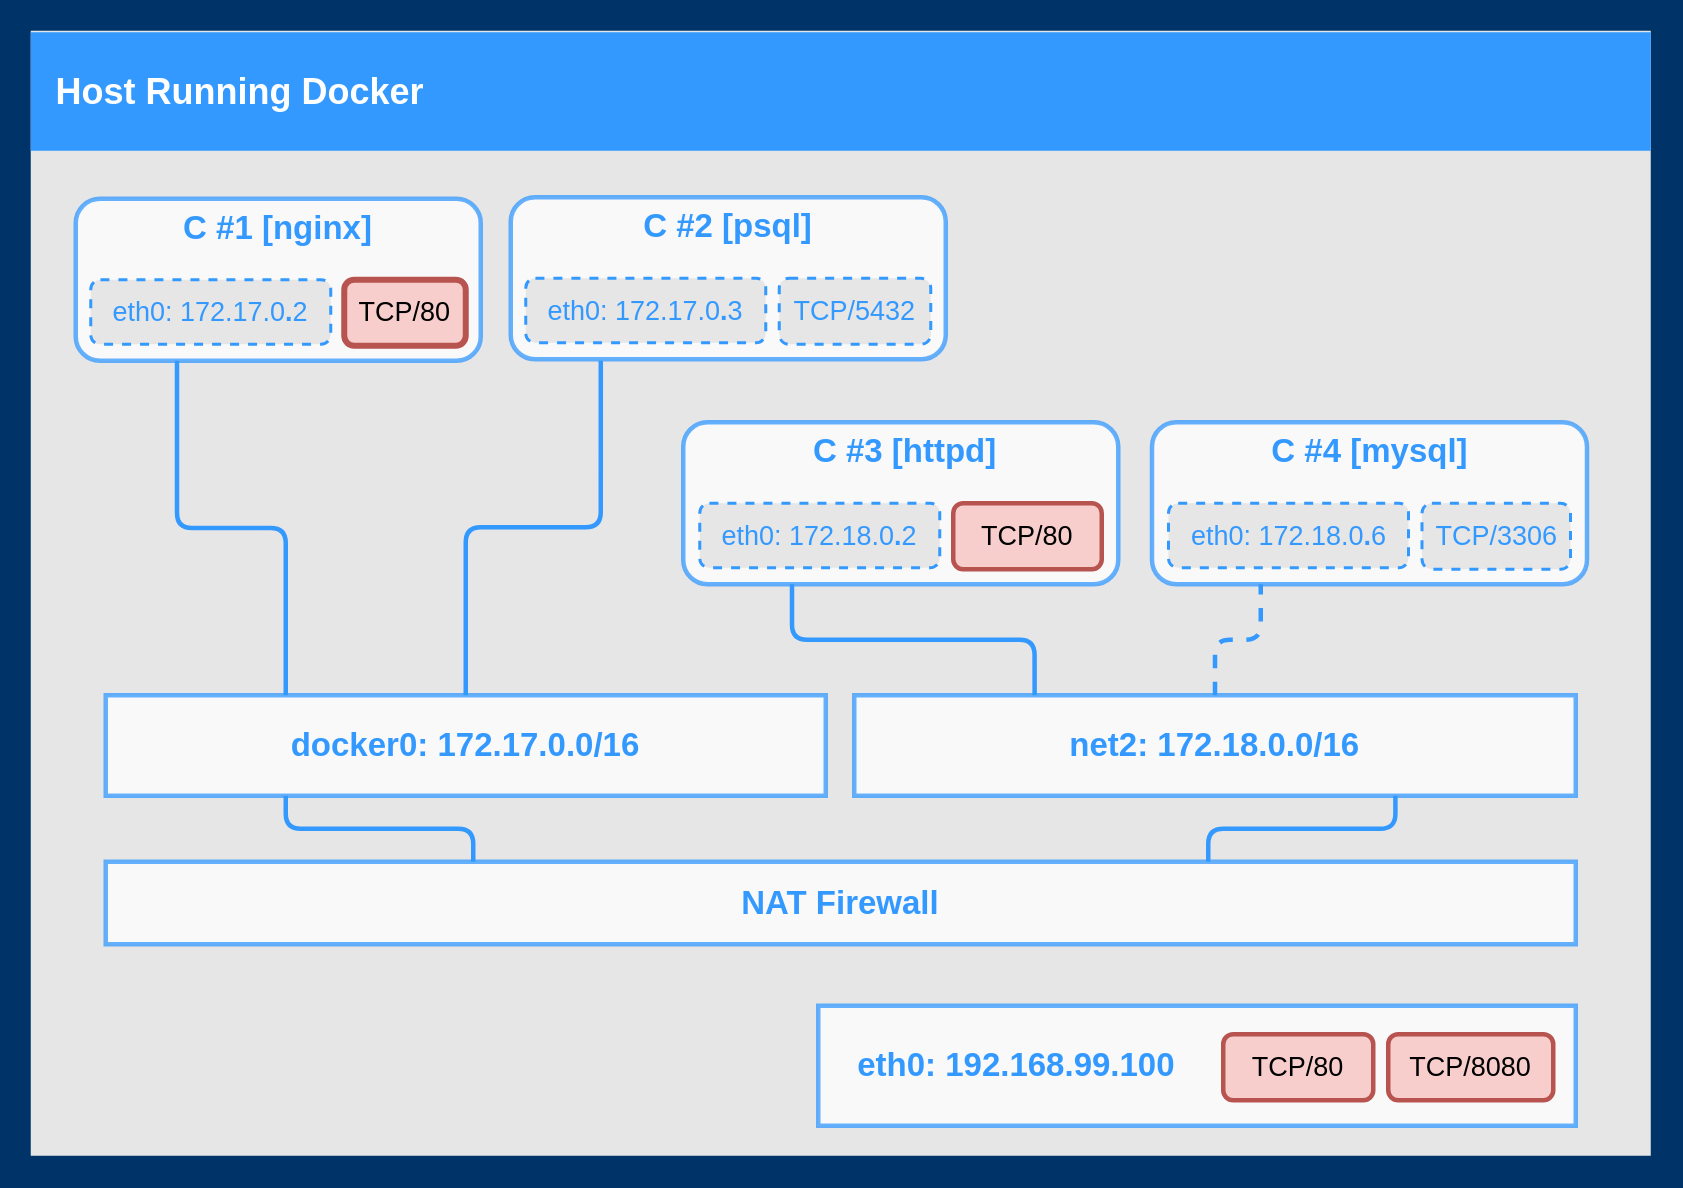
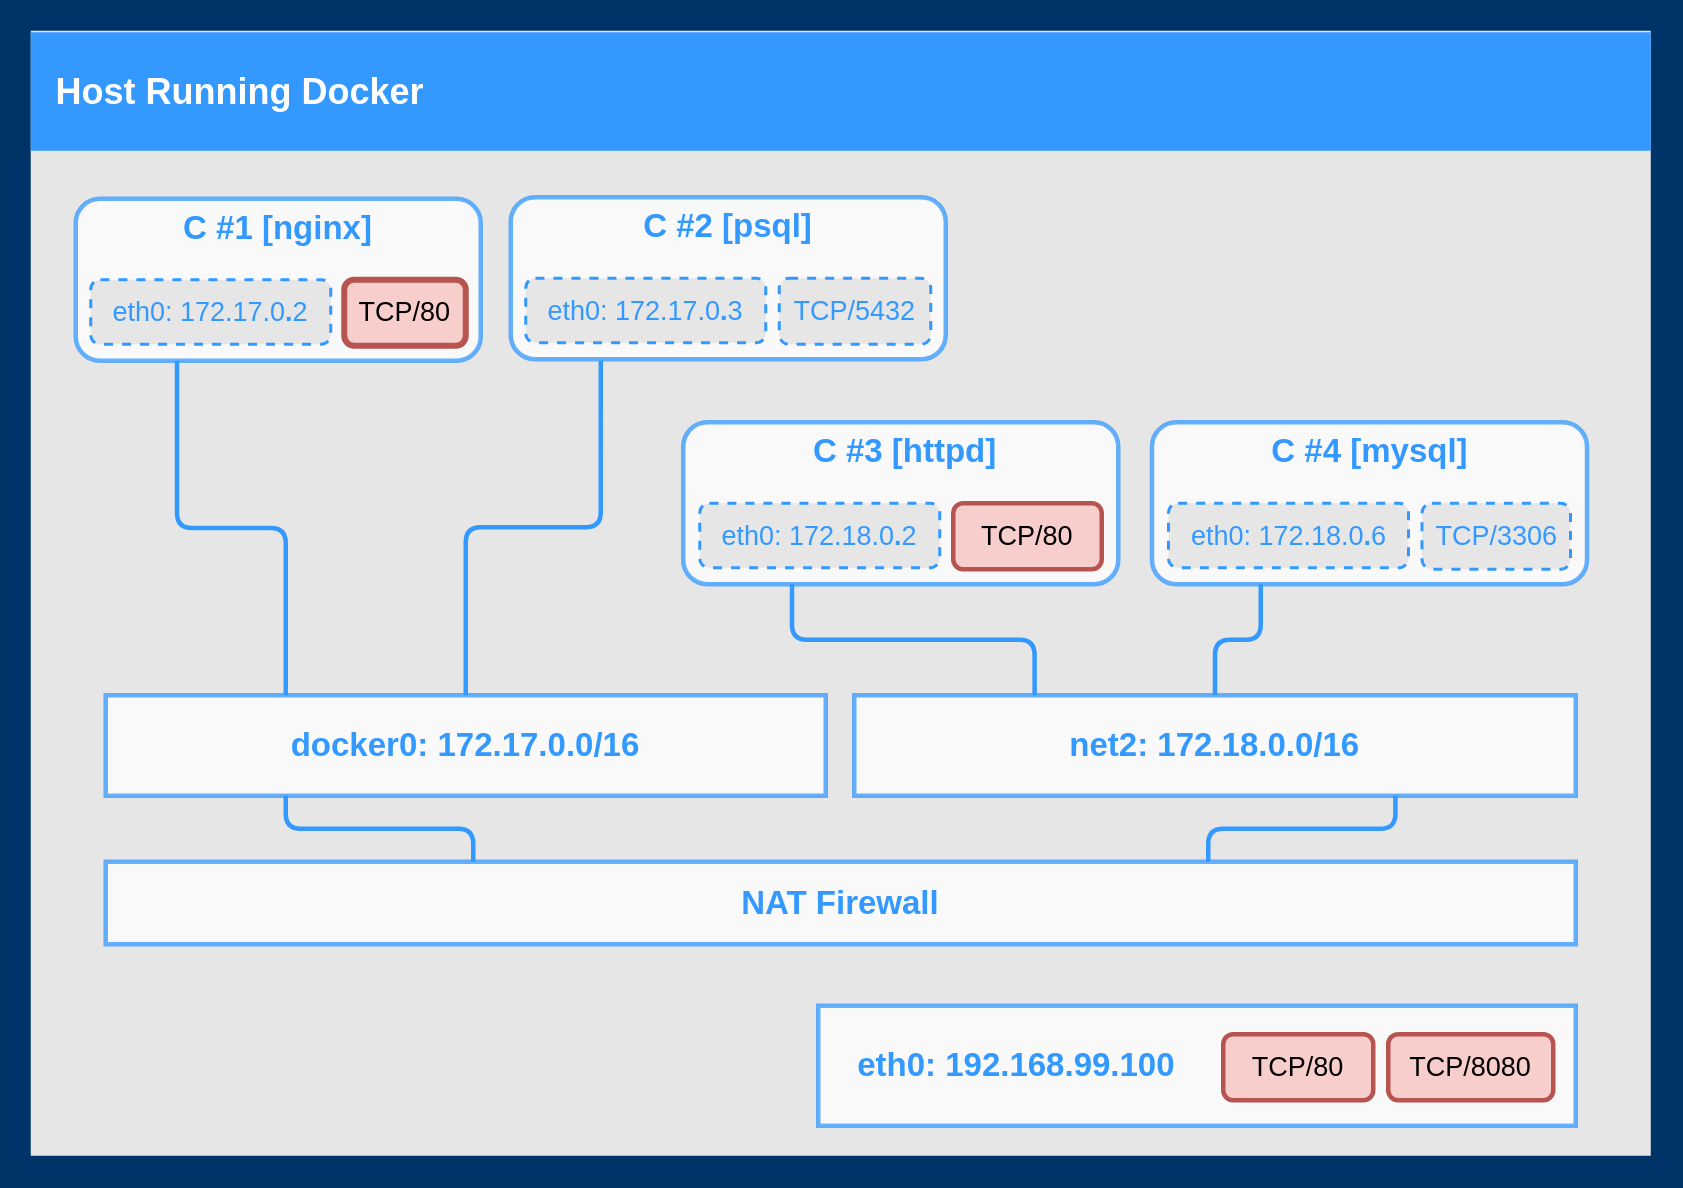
edge "C #4 [mysql]" -- "net2: 172.18.0.0/16": style dashed -> solid
